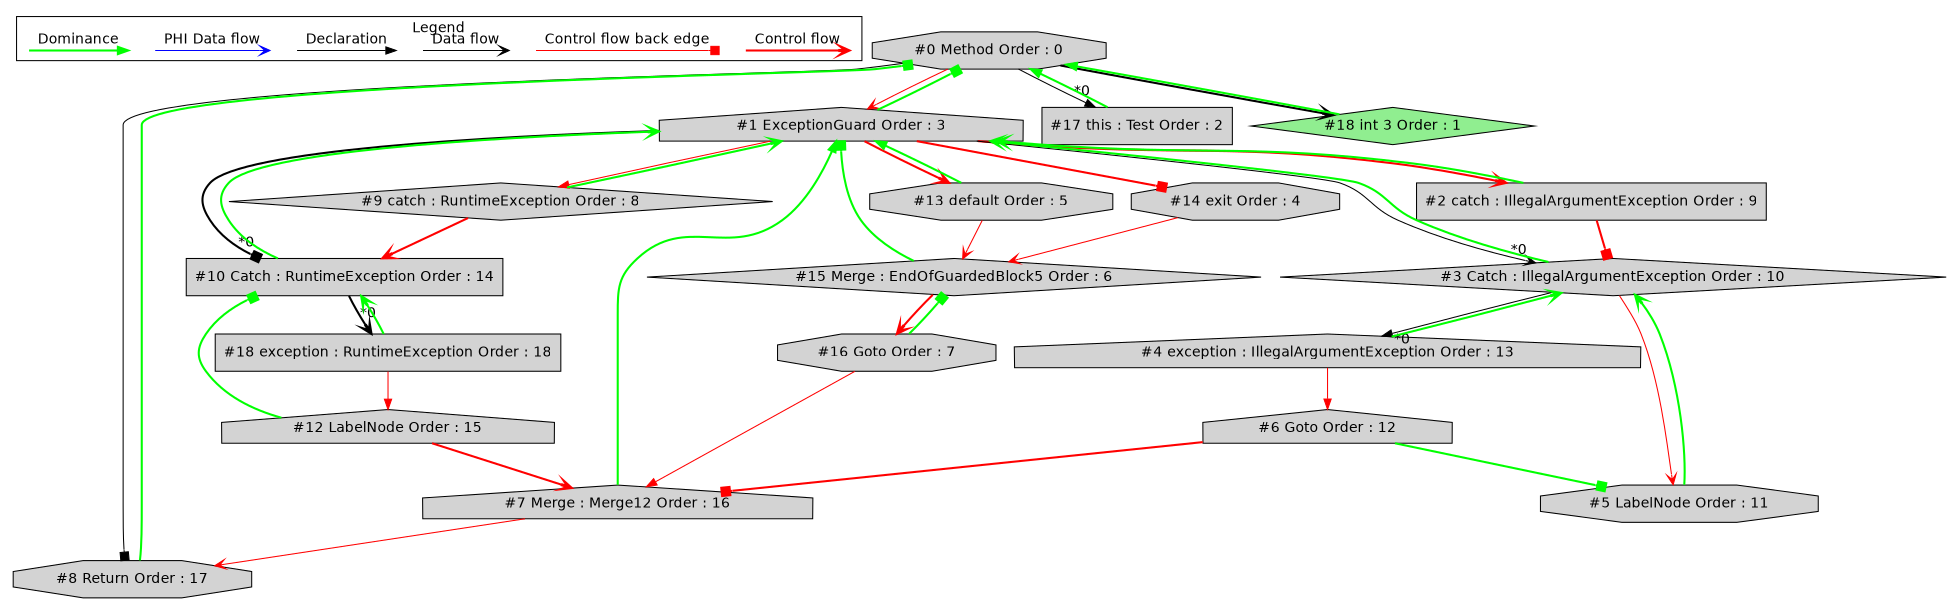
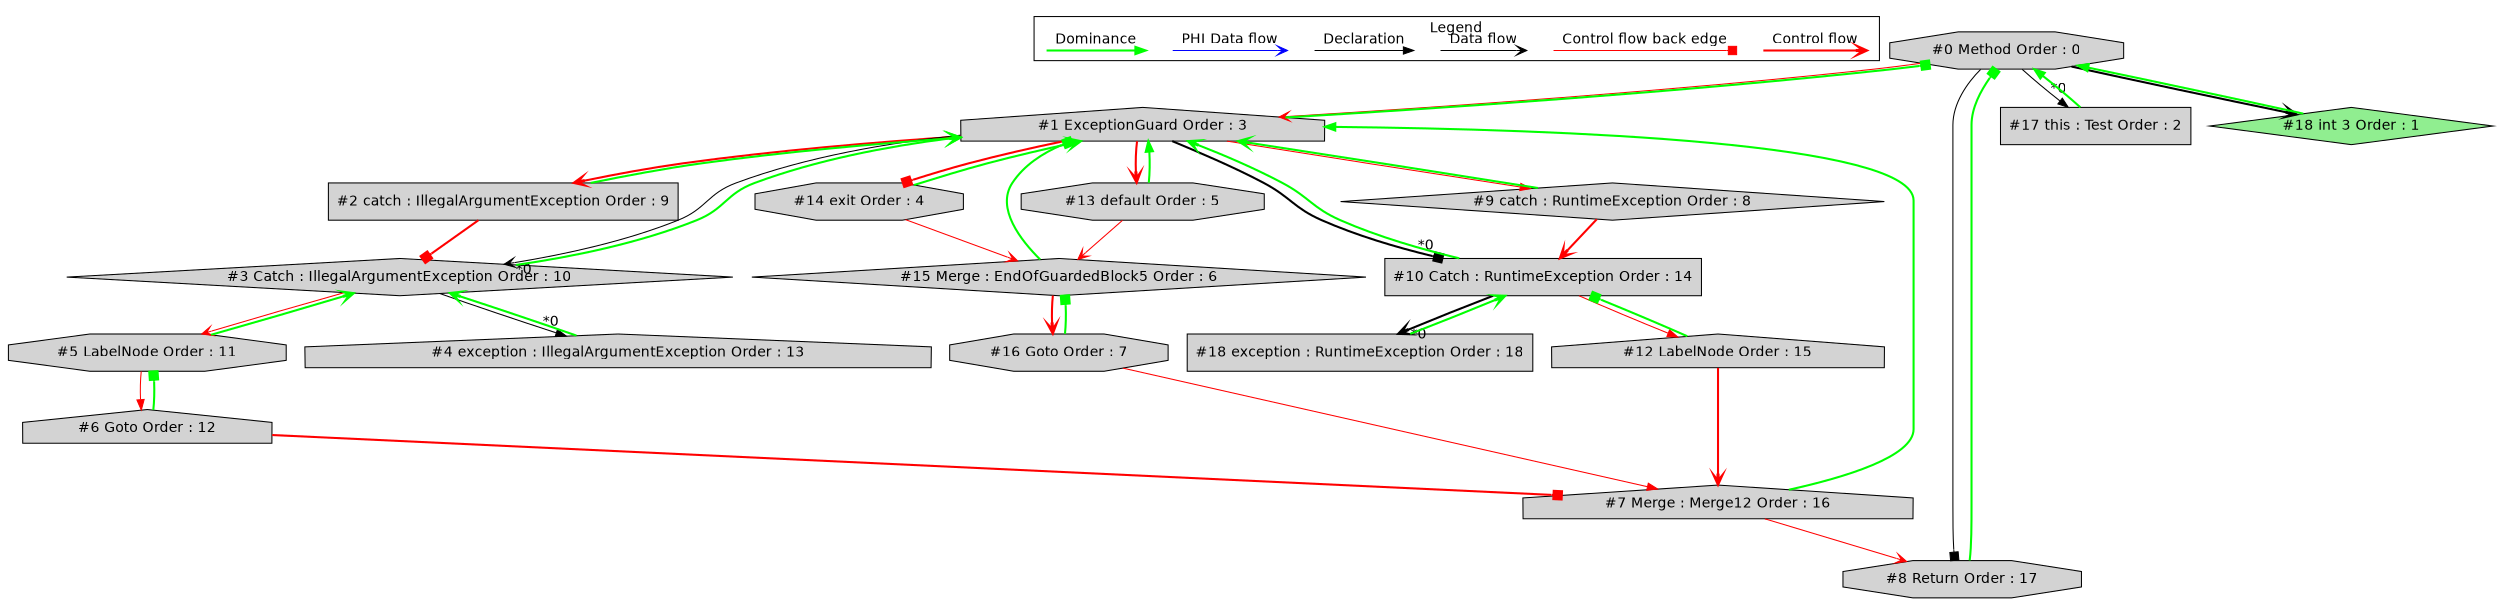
edge "#14 exit Order : 4" -> "#1 ExceptionGuard Order : 3": added
edge "#4 exception : IllegalArgumentException Order : 13" -> "#6 Goto Order : 12": now "#5 LabelNode Order : 11" -> "#6 Goto Order : 12"
edge "#18 exception : RuntimeException Order : 18" -> "#12 LabelNode Order : 15": now "#10 Catch : RuntimeException Order : 14" -> "#12 LabelNode Order : 15"
